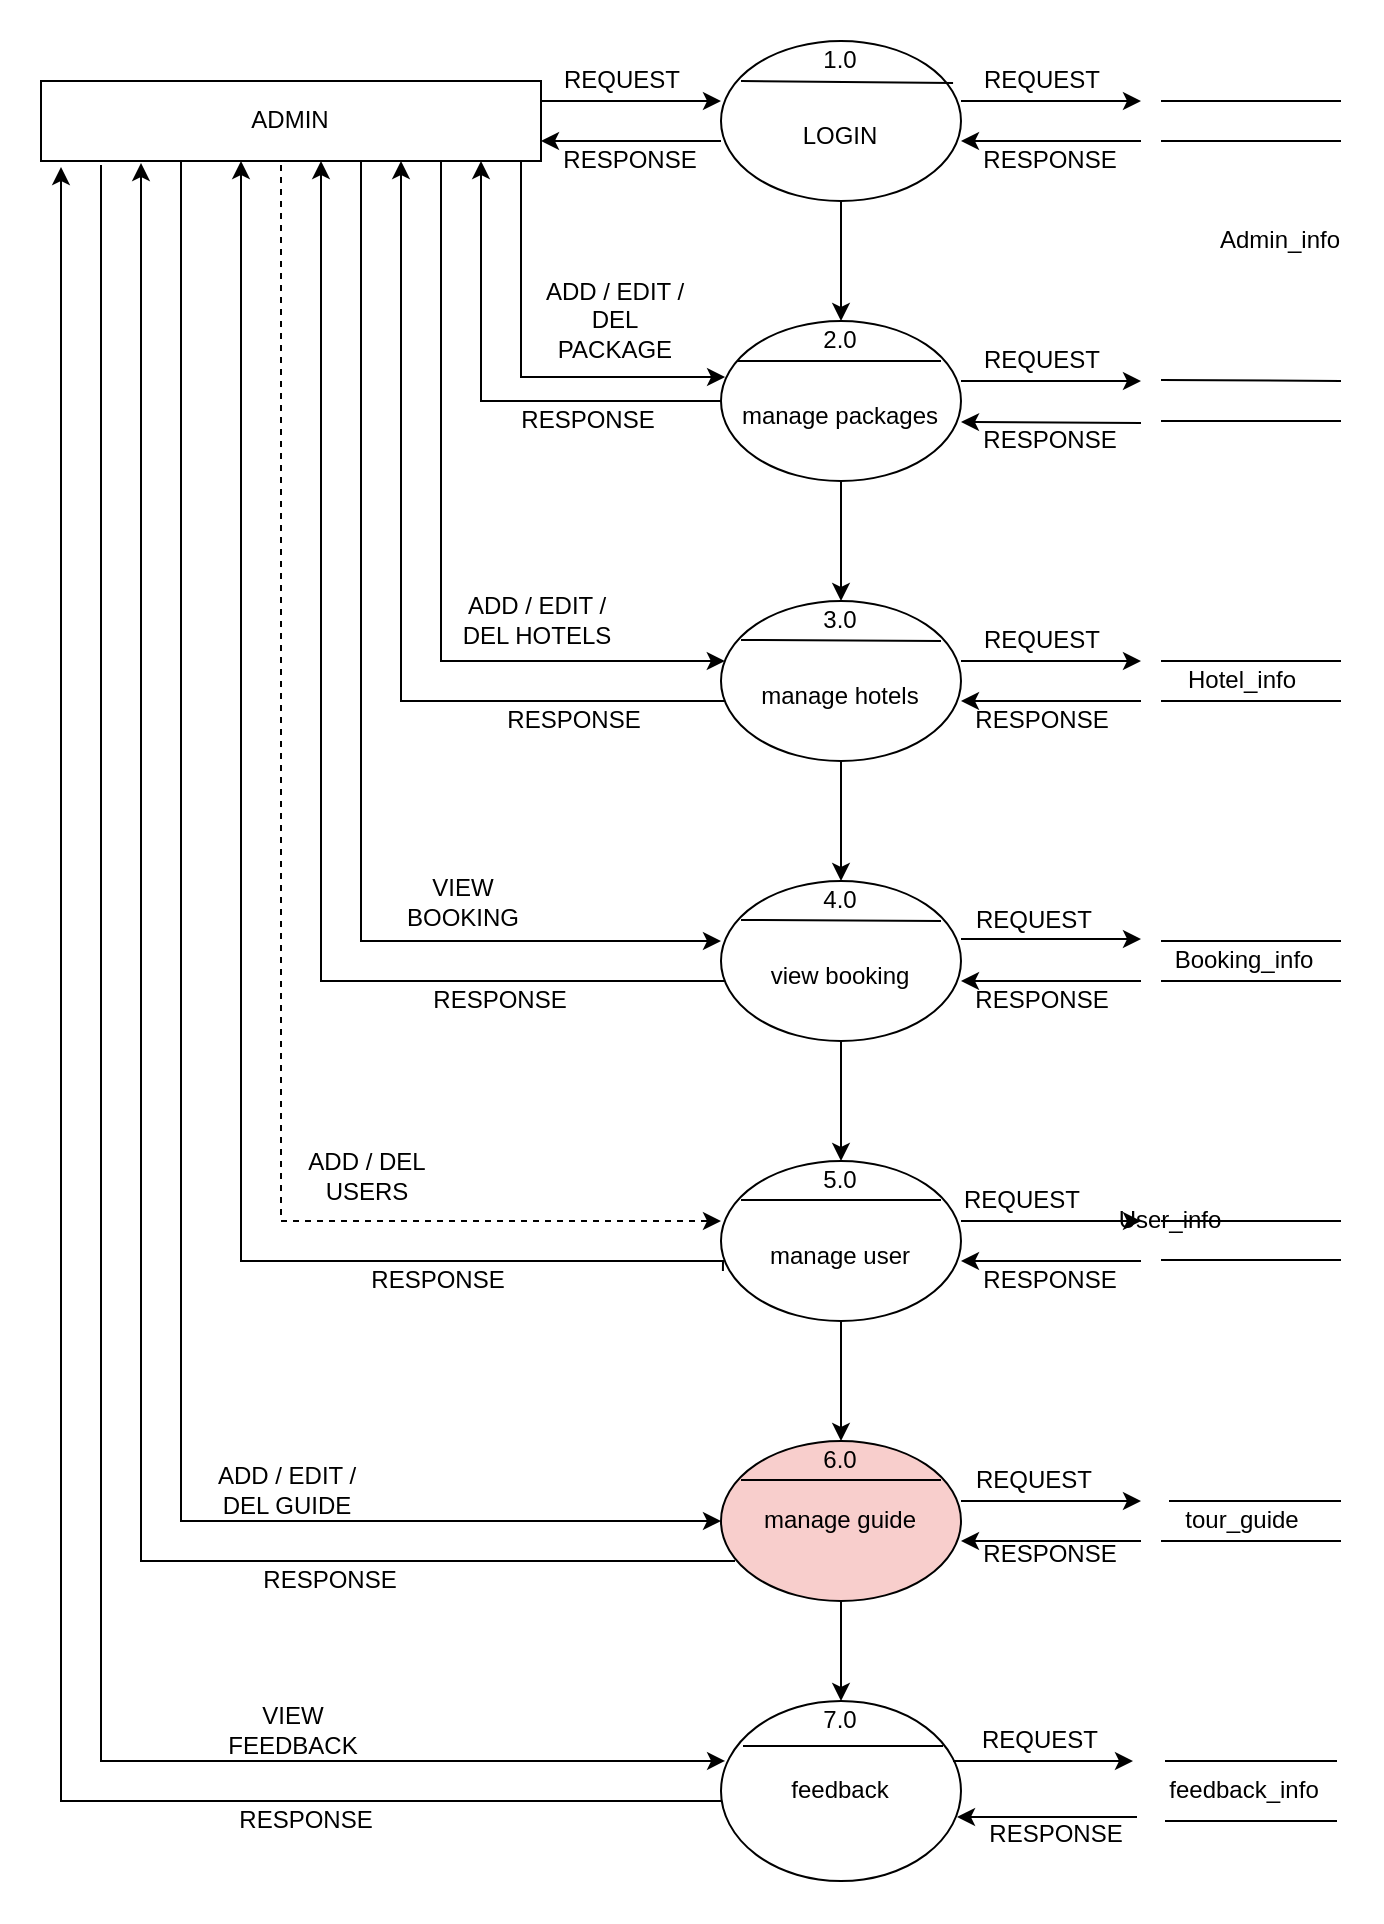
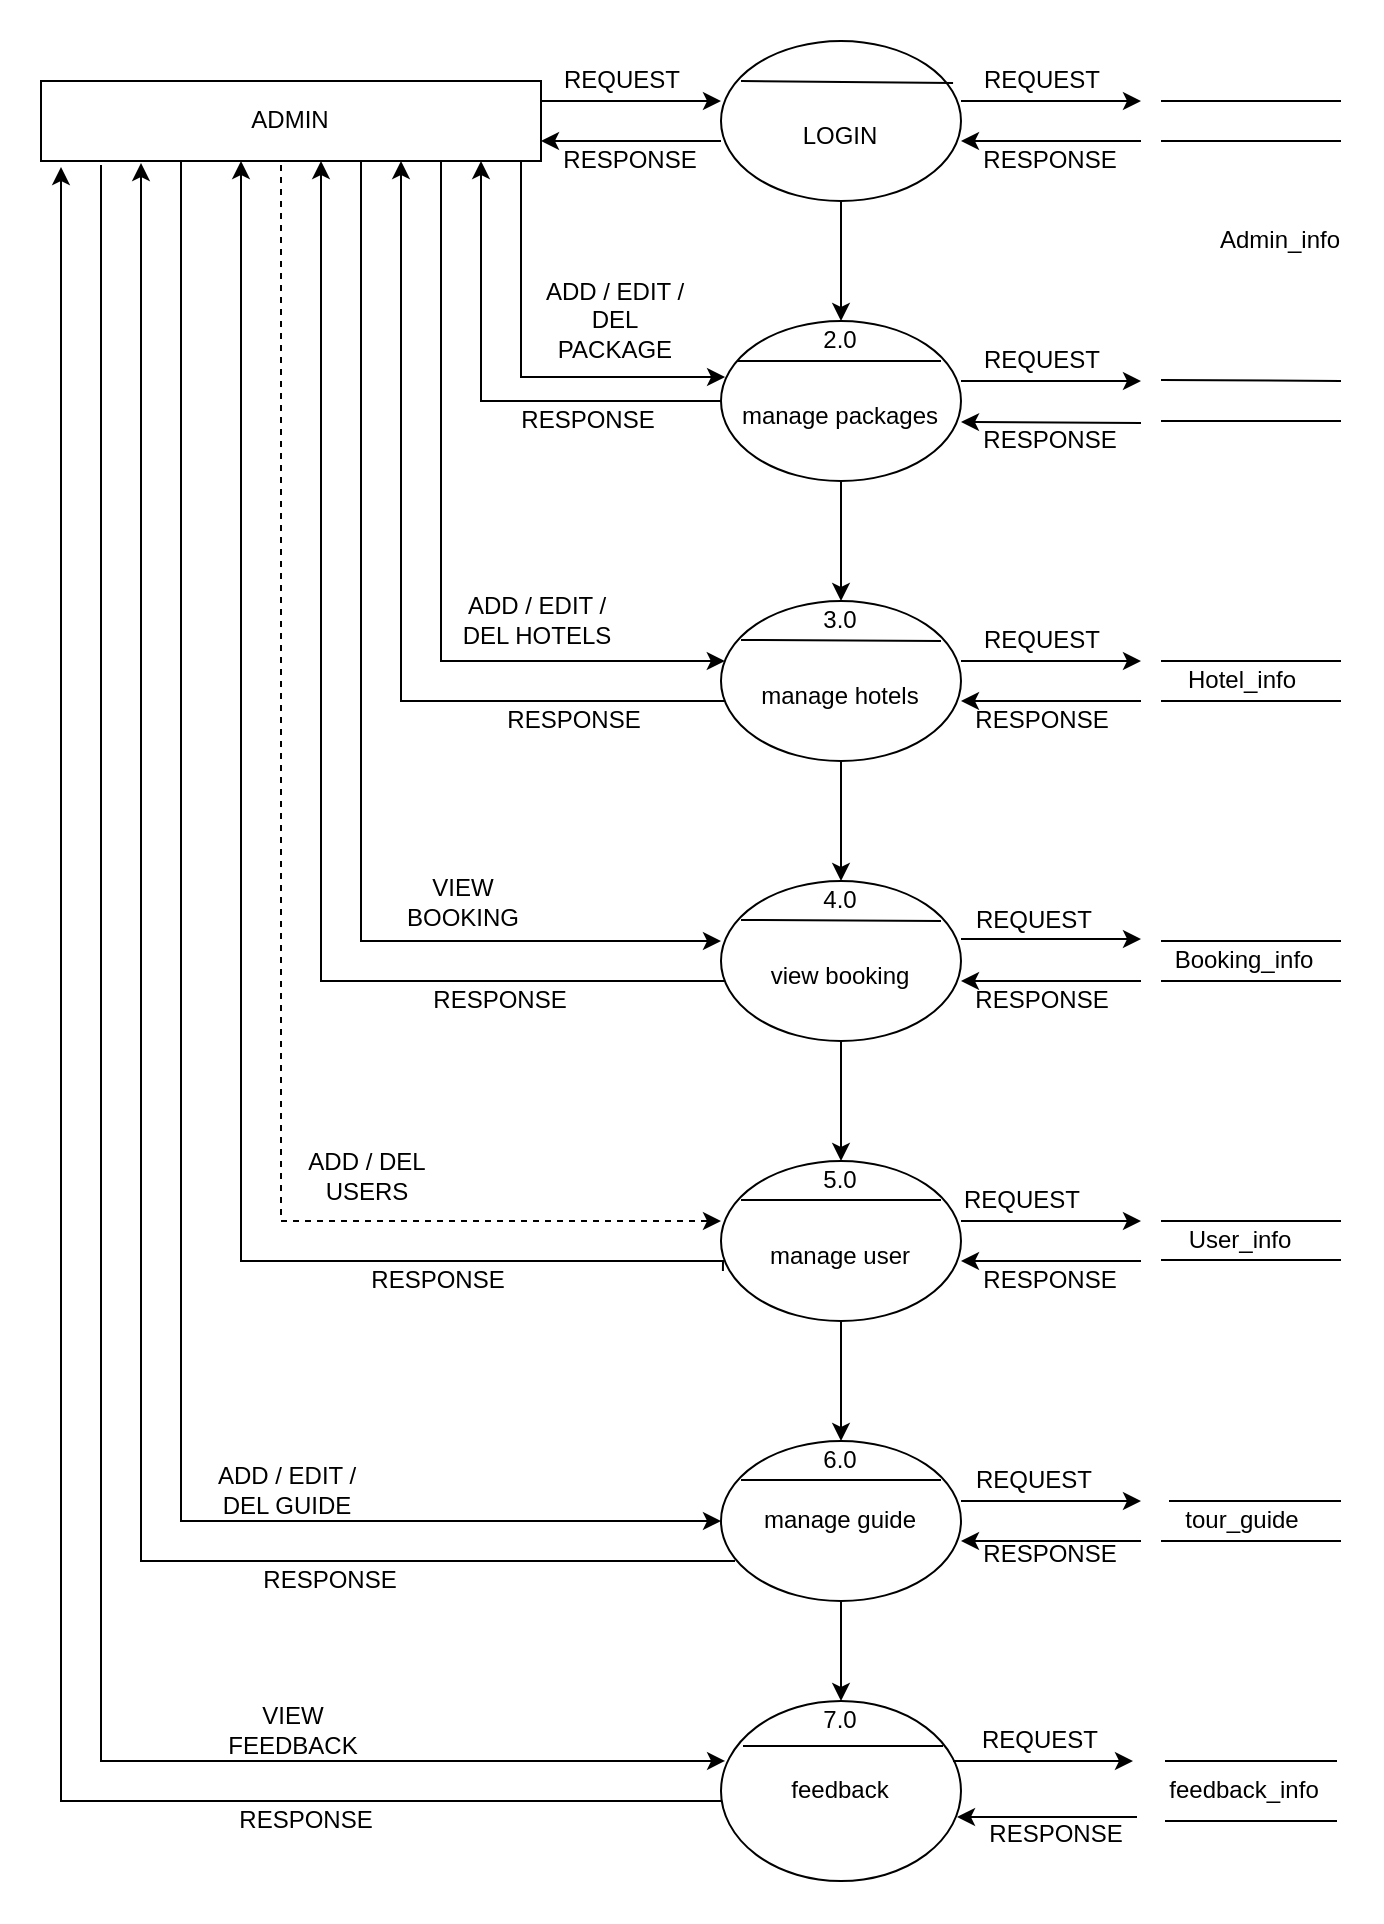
node "1.0": removed
node "User_info": moved (1171, 1221) -> (1241, 1241)
node "manage guide": fillcolor #f8cecc -> #ffffff
